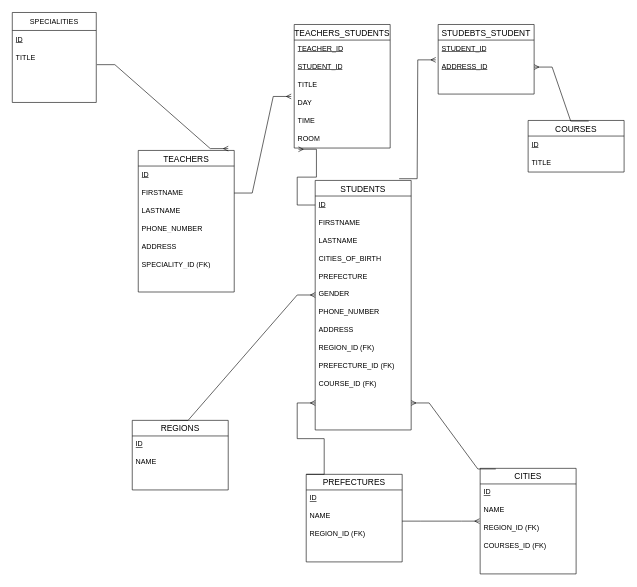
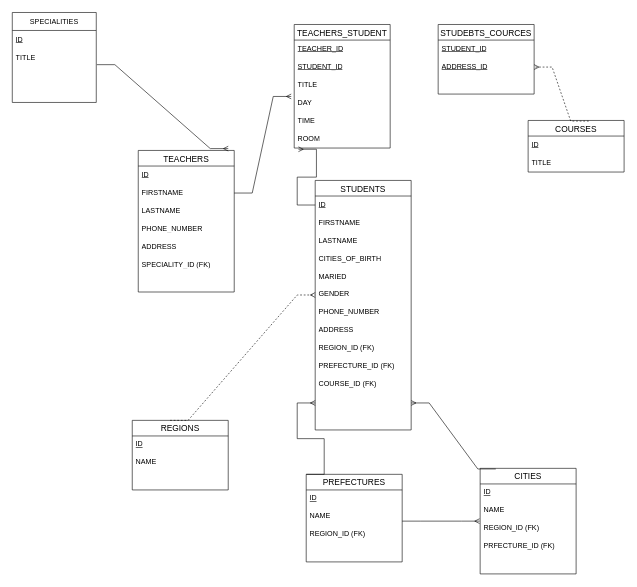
node "TEACHERS_STUDENTS": label "TEACHERS_STUDENTS" -> "TEACHERS_STUDENT"
node "STUDEBTS_STUDENT": label "STUDEBTS_STUDENT" -> "STUDEBTS_COURCES"
edge "COURSES" -> "ADDRESS_ID": style solid -> dashed
edge "STUDENTS" -> "ADDRESS_ID": removed
node "PREFECTURE": label "PREFECTURE" -> "MARIED"
edge "REGIONS" -> "GENDER": style solid -> dashed
node "COURSES_ID (FK)": label "COURSES_ID (FK)" -> "PRFECTURE_ID (FK)"
